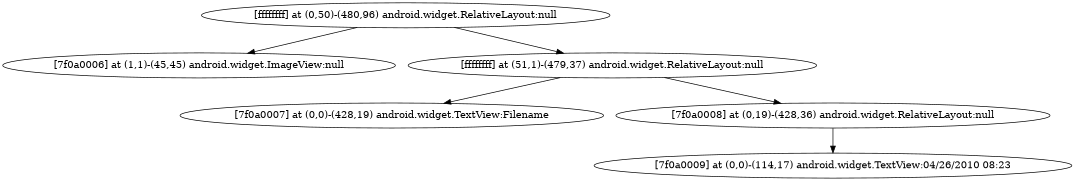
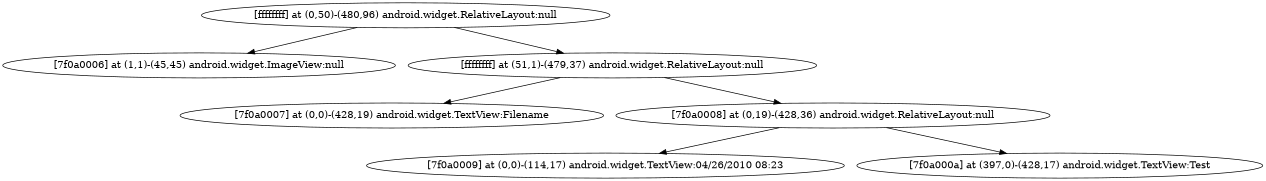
node "[7f0a000a] at (397,0)-(428,17) android.widget.TextView:Test": added
